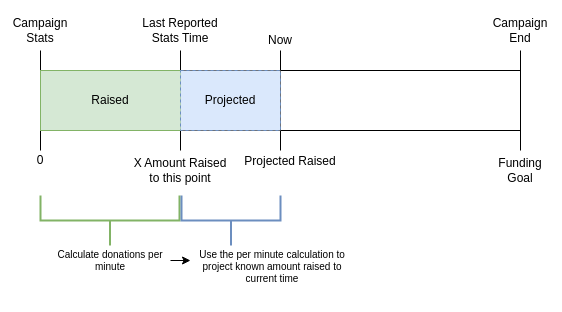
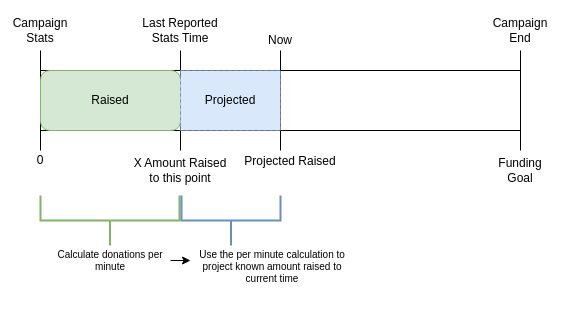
node "Raised": shape rectangle -> rounded rectangle
